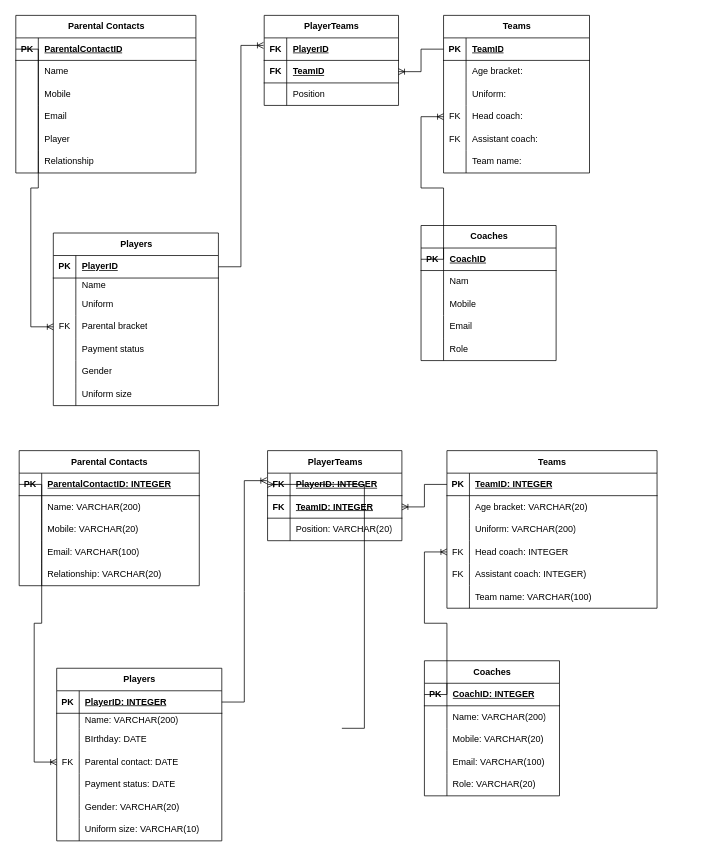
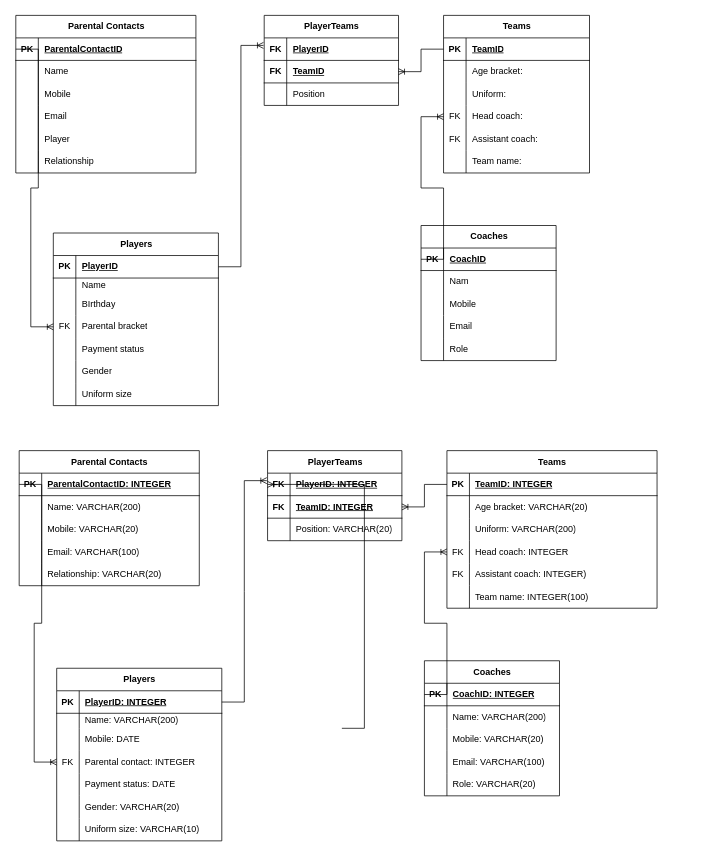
node "Uniform": label "Uniform" -> "BIrthday"
node "Team name: VARCHAR(100)": label "Team name: VARCHAR(100)" -> "Team name: INTEGER(100)"
node "BIrthday: DATE": label "BIrthday: DATE" -> "Mobile: DATE"
node "Parental contact: DATE": label "Parental contact: DATE" -> "Parental contact: INTEGER"
